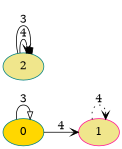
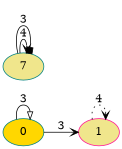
node "2": label "2" -> "7"
edge "0" -> "1": label "4" -> "3"
